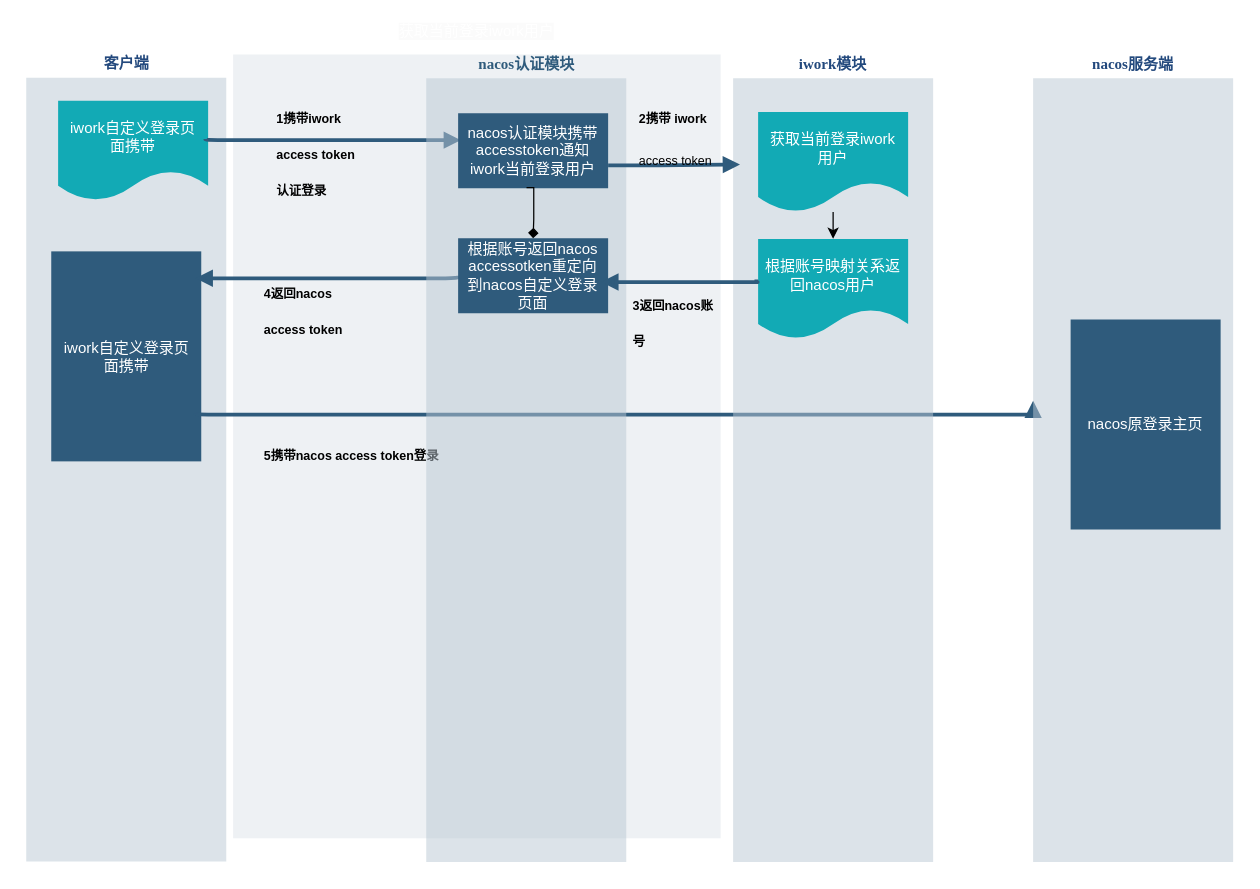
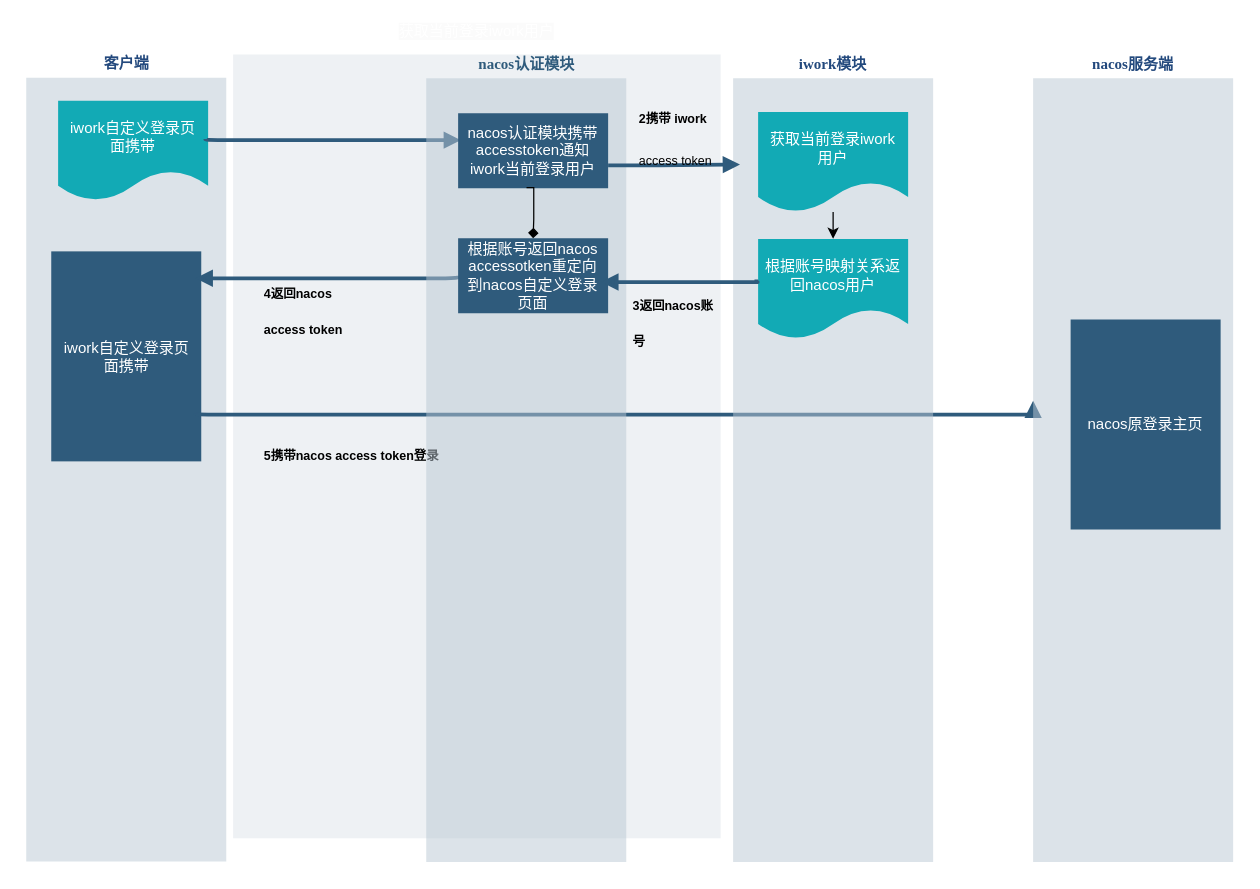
node "1携带iwork access token认证登录": removed
